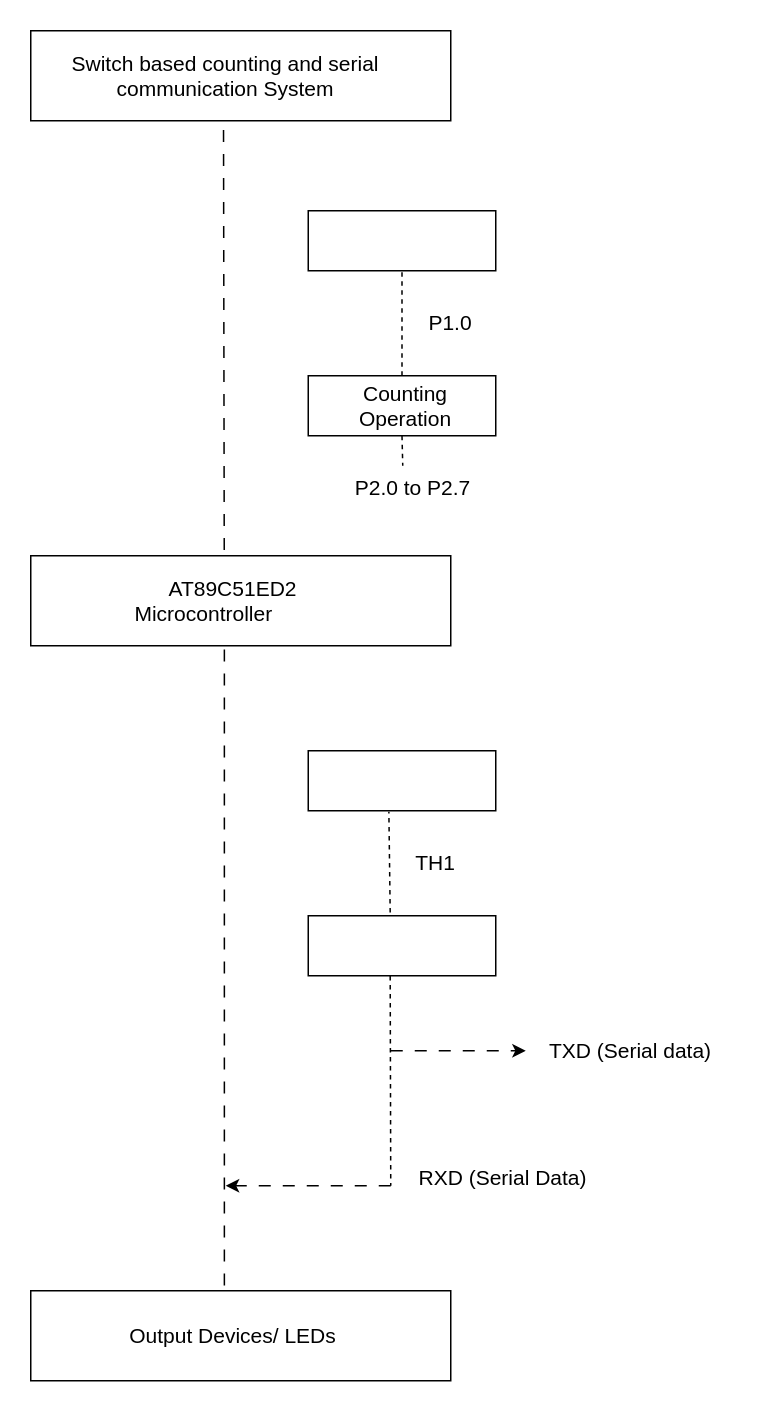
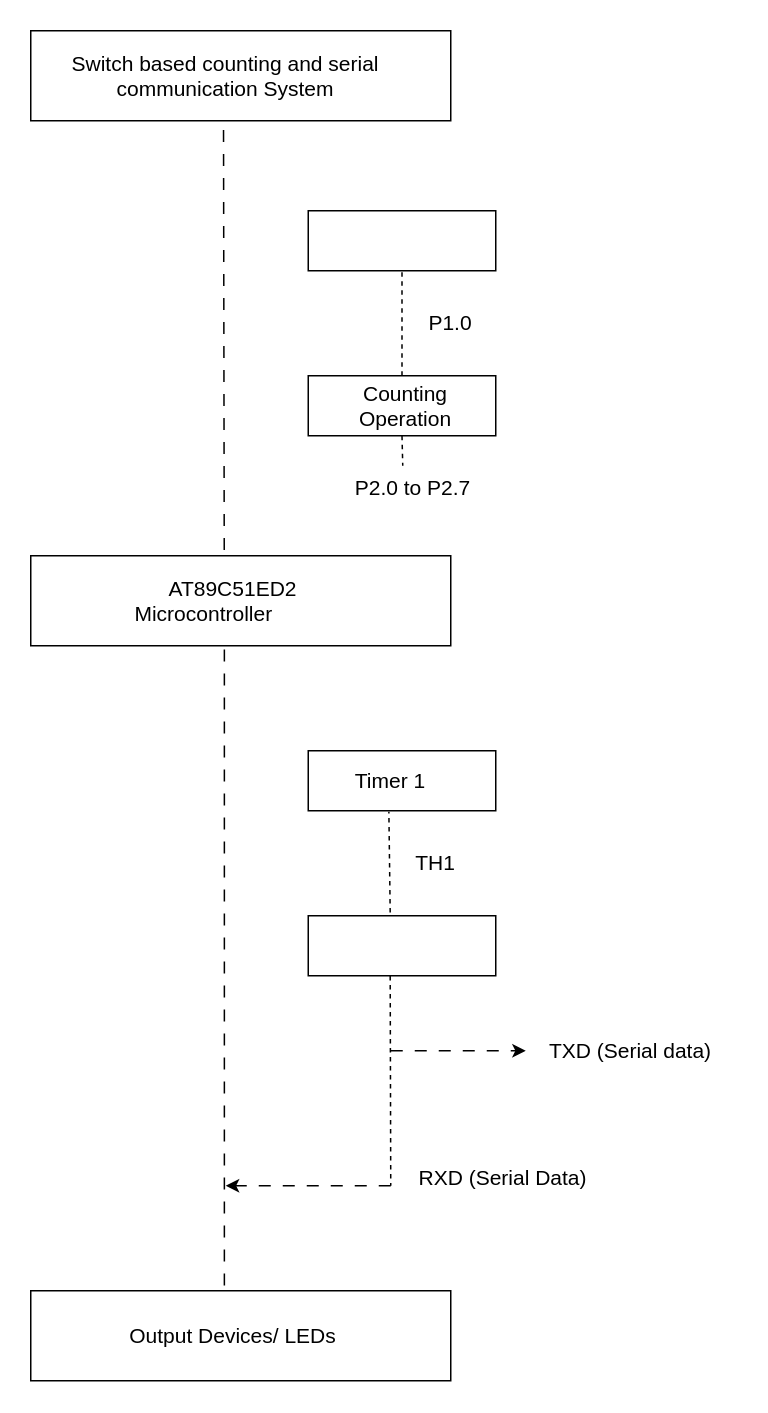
node "Timer 1": added
